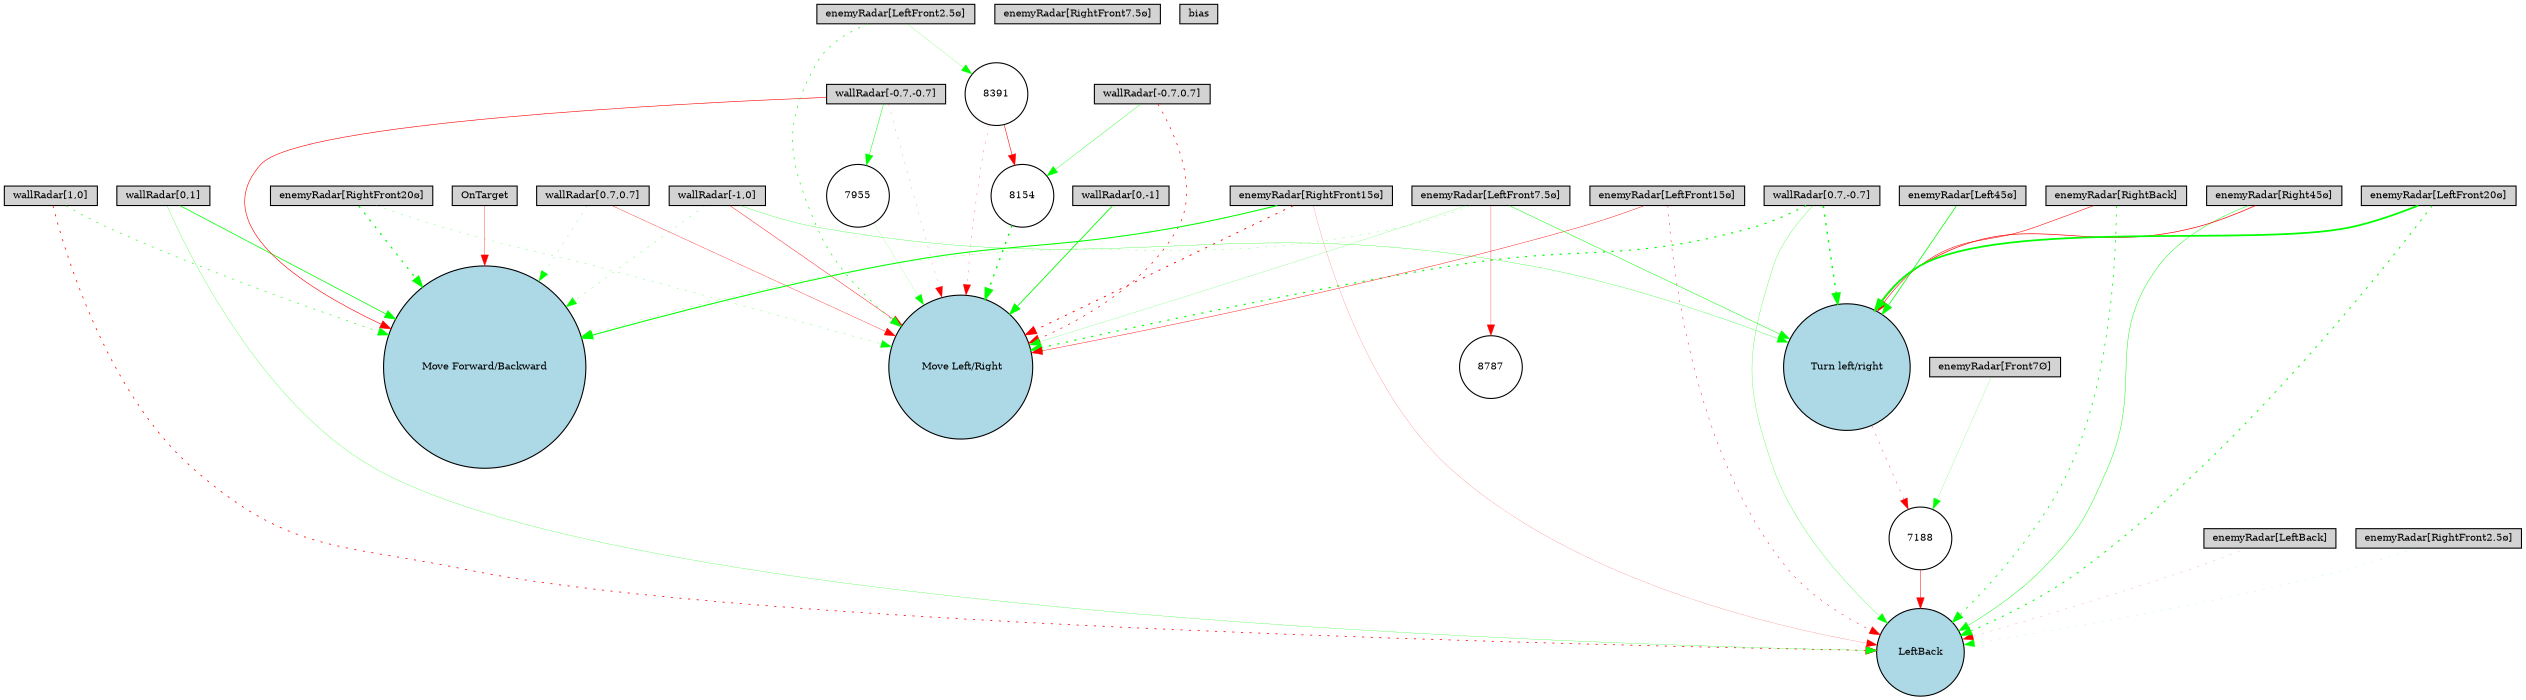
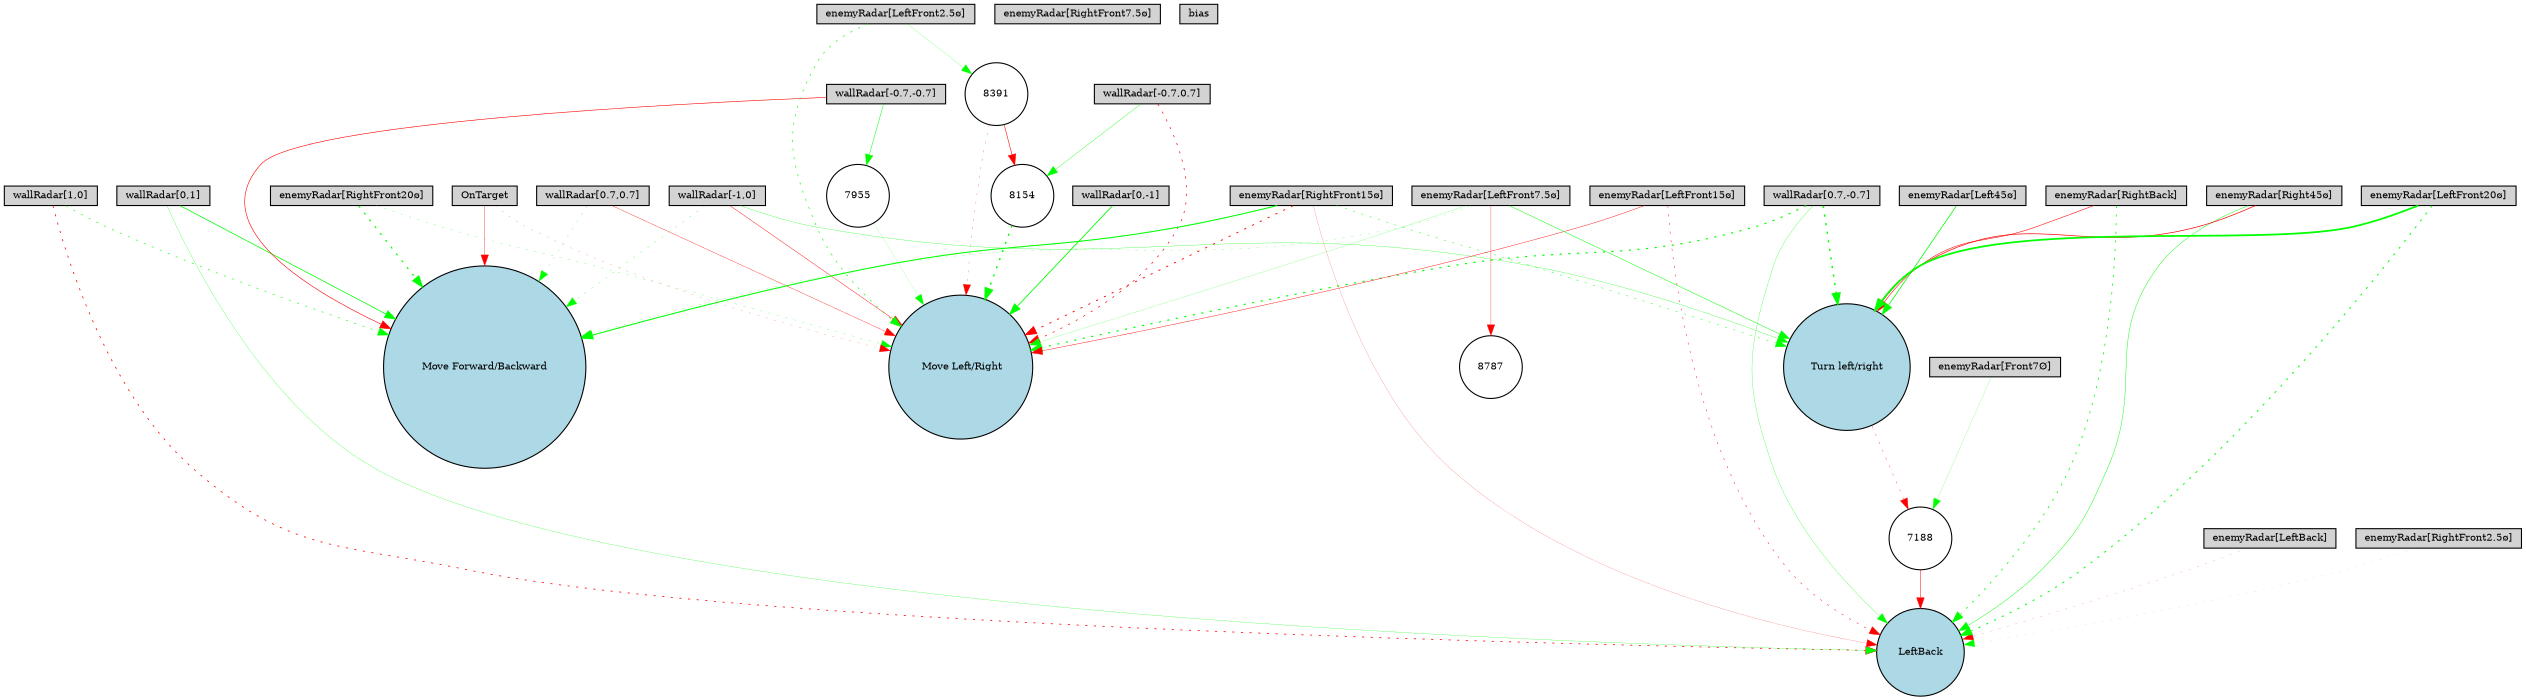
edge "wallRadar[-0.7,-0.7]" -> "Move Left/Right": now "OnTarget" -> "Move Left/Right"
edge "enemyRadar[RightFront15ø]" -> "Turn left/right": added
